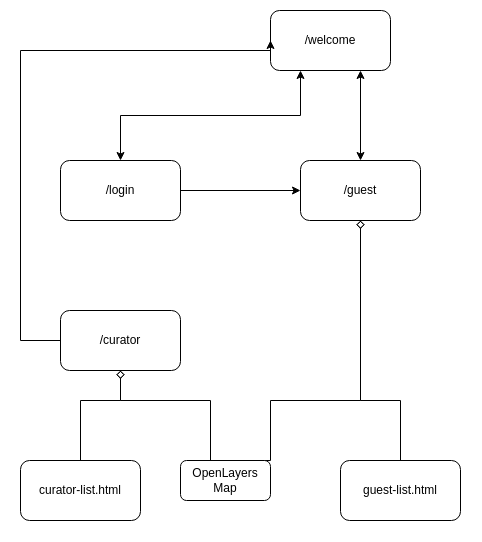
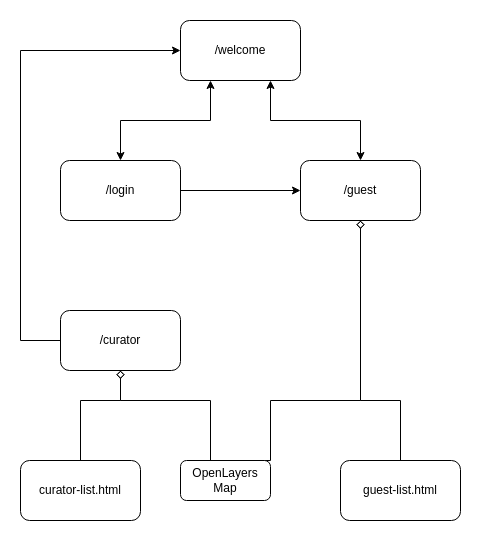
node "/welcome": moved (331, 41) -> (241, 51)
